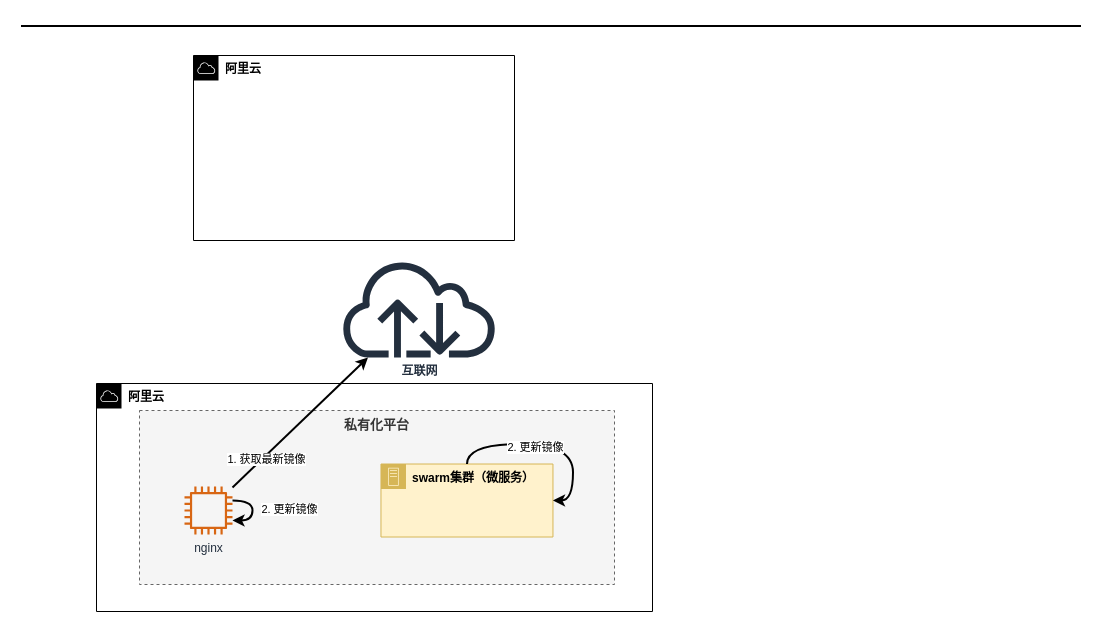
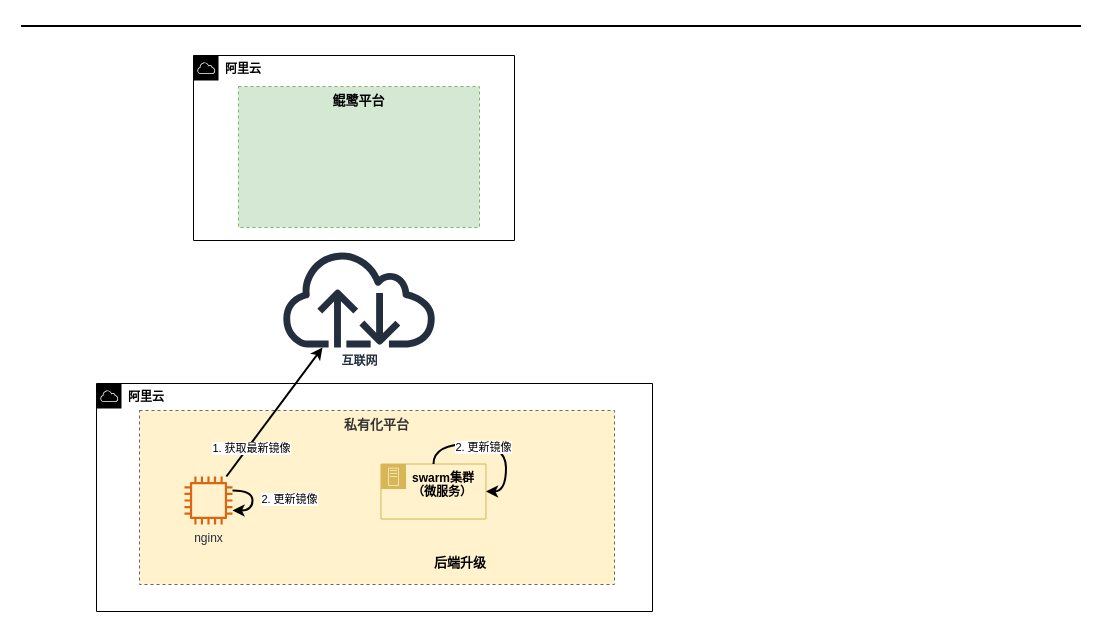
node "鲲鹭平台": added
node "互联网": moved (419, 309) -> (359, 299)
node "私有化平台": fillcolor #f5f5f5 -> #fff2cc
node "swarm集群（微服务）": size 172x73 -> 105x55
node "nginx": moved (209, 511) -> (209, 501)
node "后端升级": added
